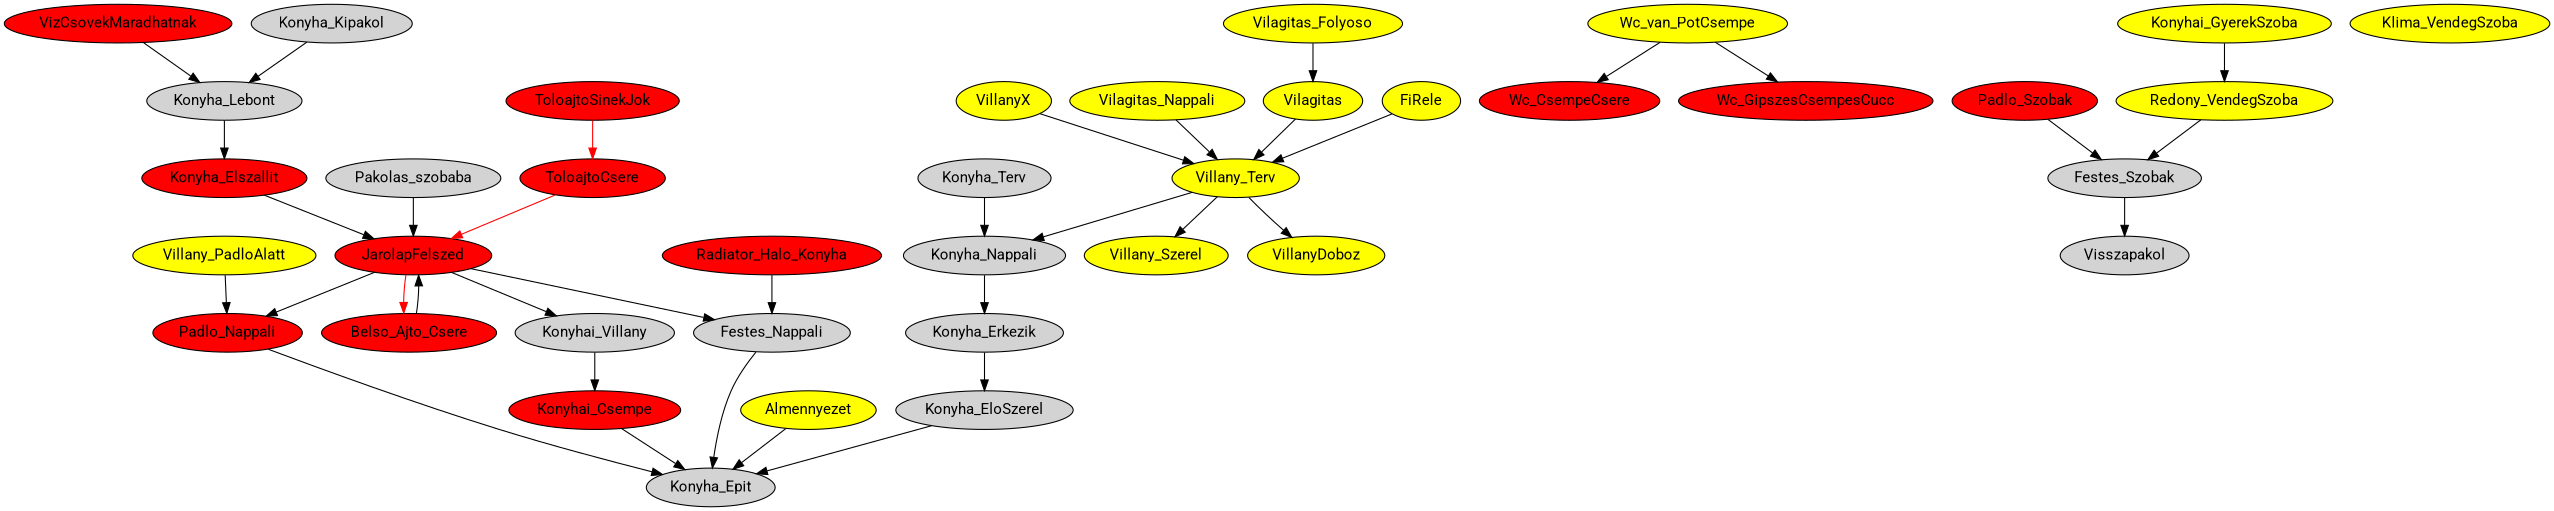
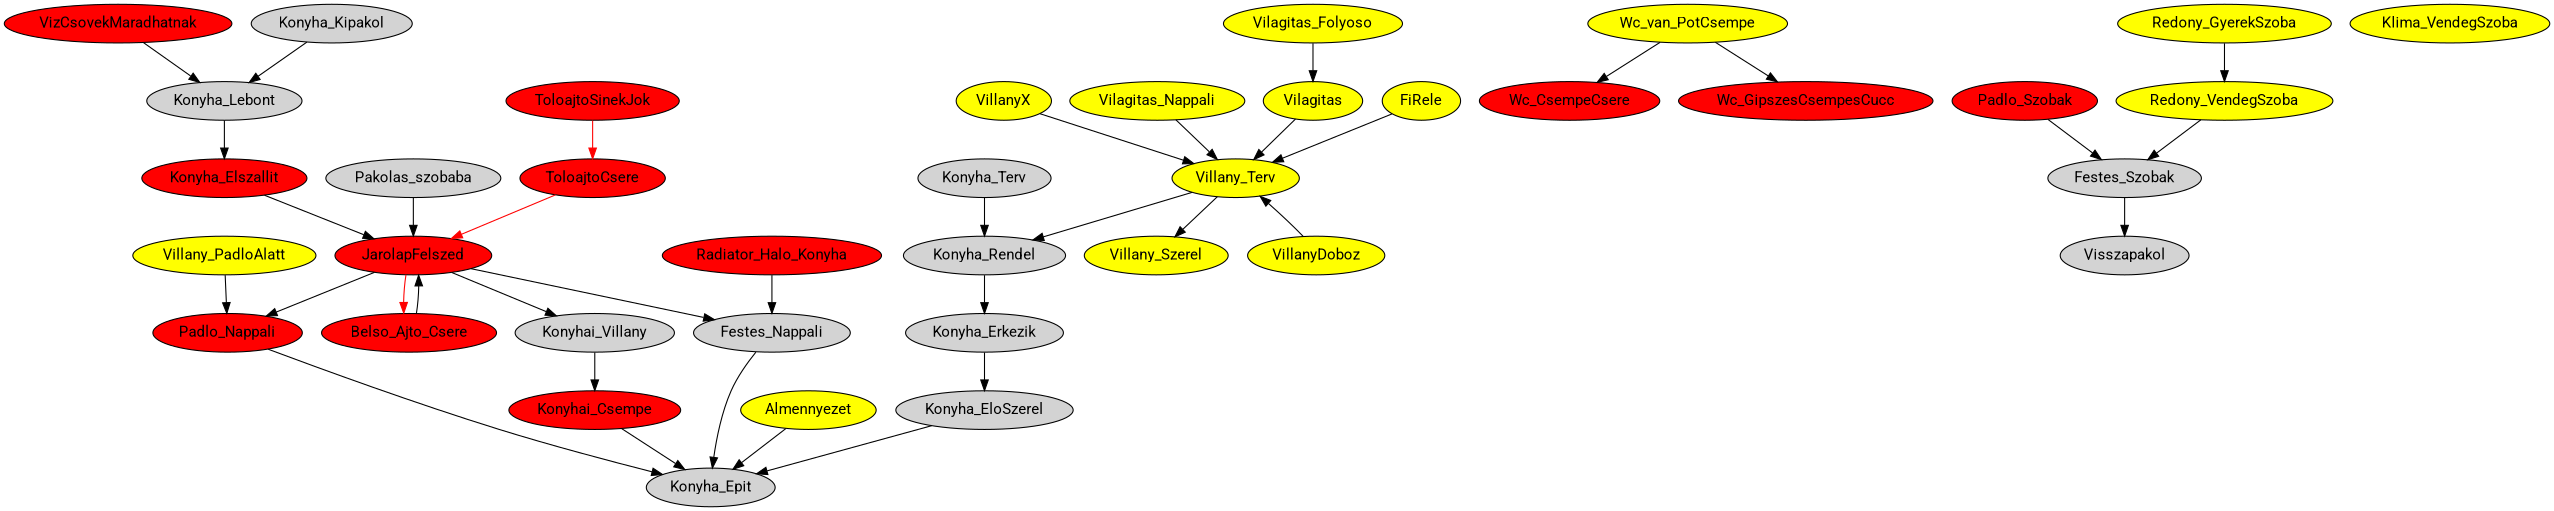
node "Konyhai_GyerekSzoba": label "Konyhai_GyerekSzoba" -> "Redony_GyerekSzoba"
edge "Villany_Terv" -> "VillanyDoboz": reversed
node "Konyha_Nappali": label "Konyha_Nappali" -> "Konyha_Rendel"
